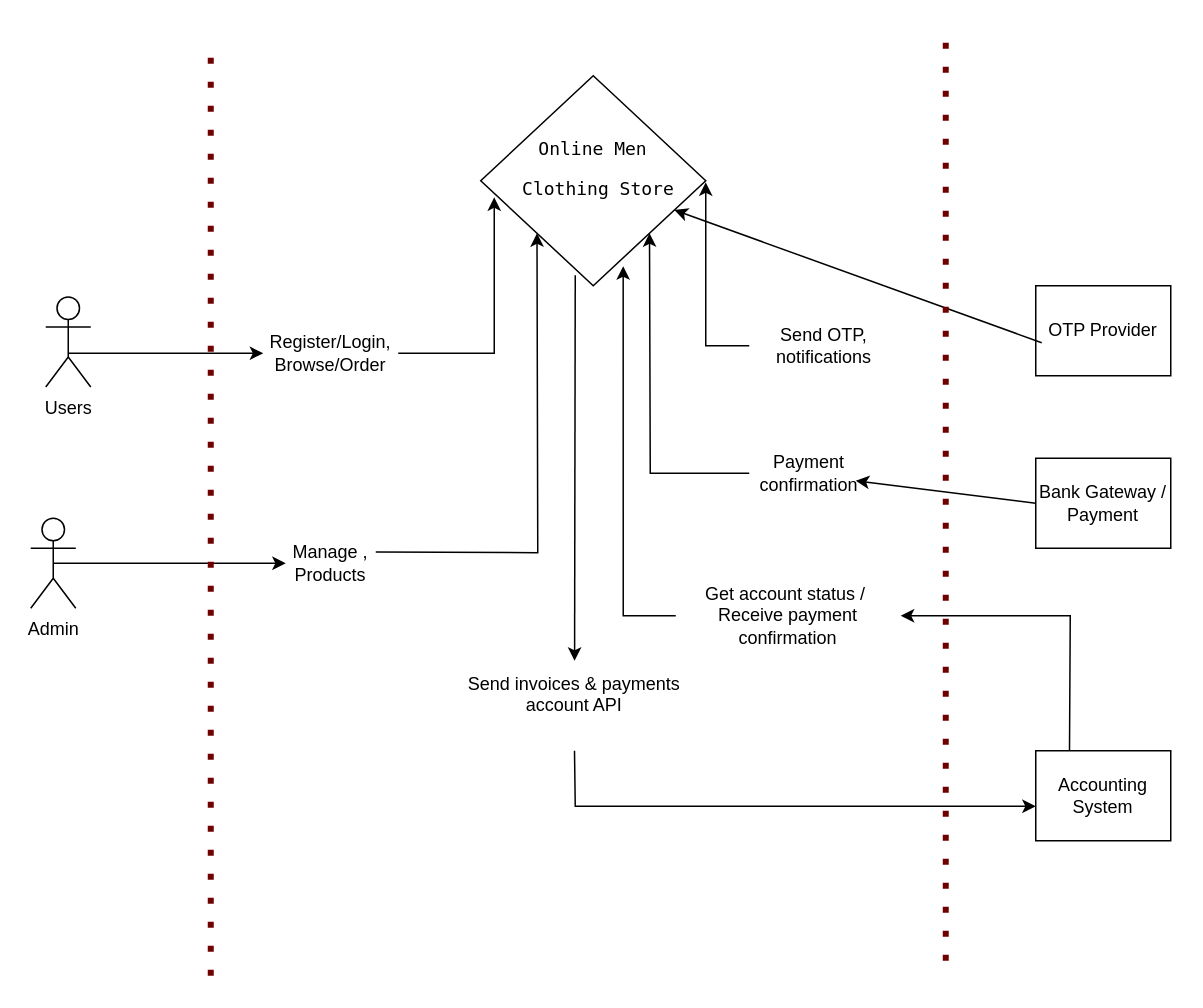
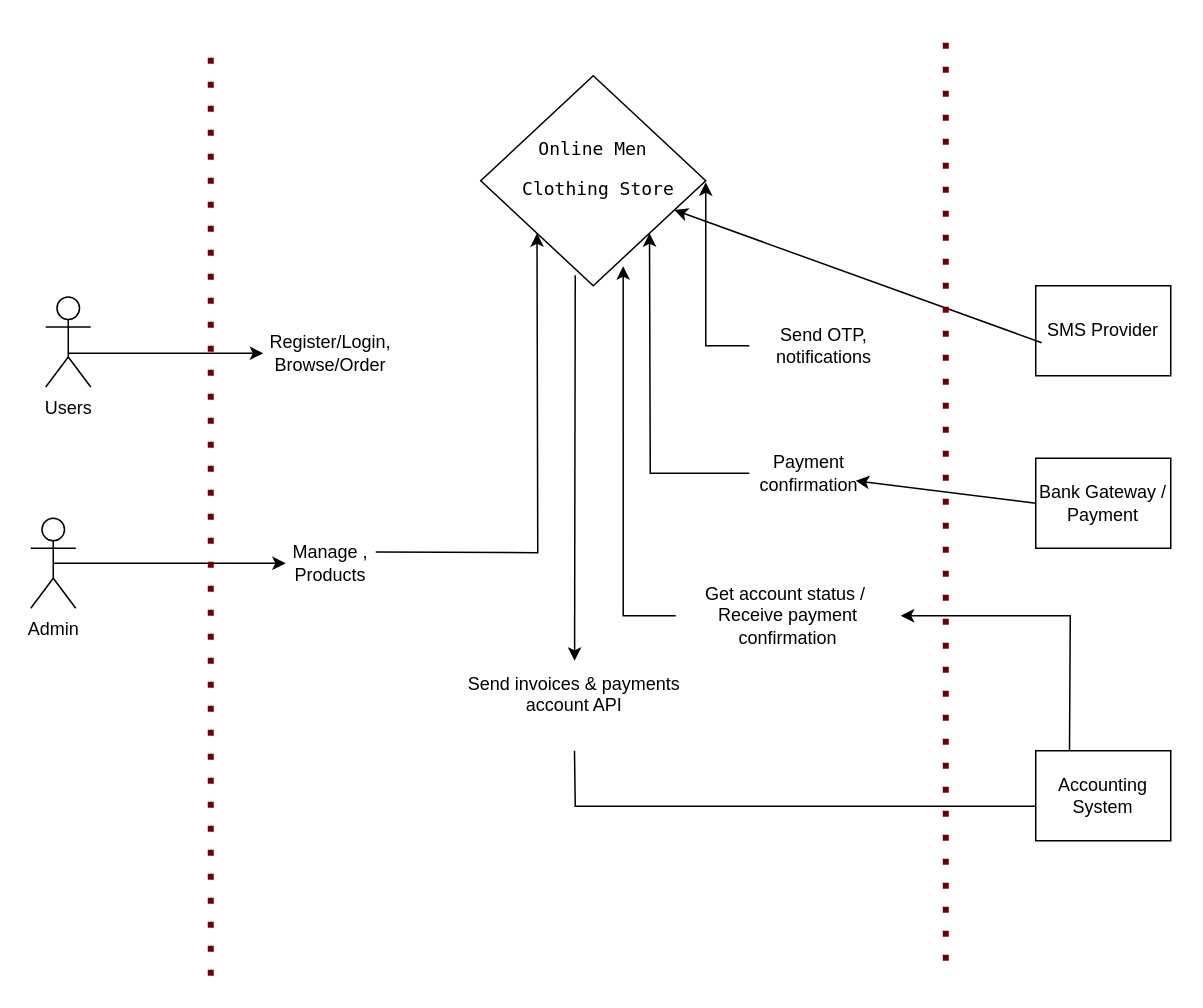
edge "Register/Login, Browse/Order" -> "Online Men Clothing Store": removed
node "OTP Provider": label "OTP Provider" -> "SMS Provider"
edge "Send invoices & payments account API" -> "Accounting System": arrowhead classic -> none
